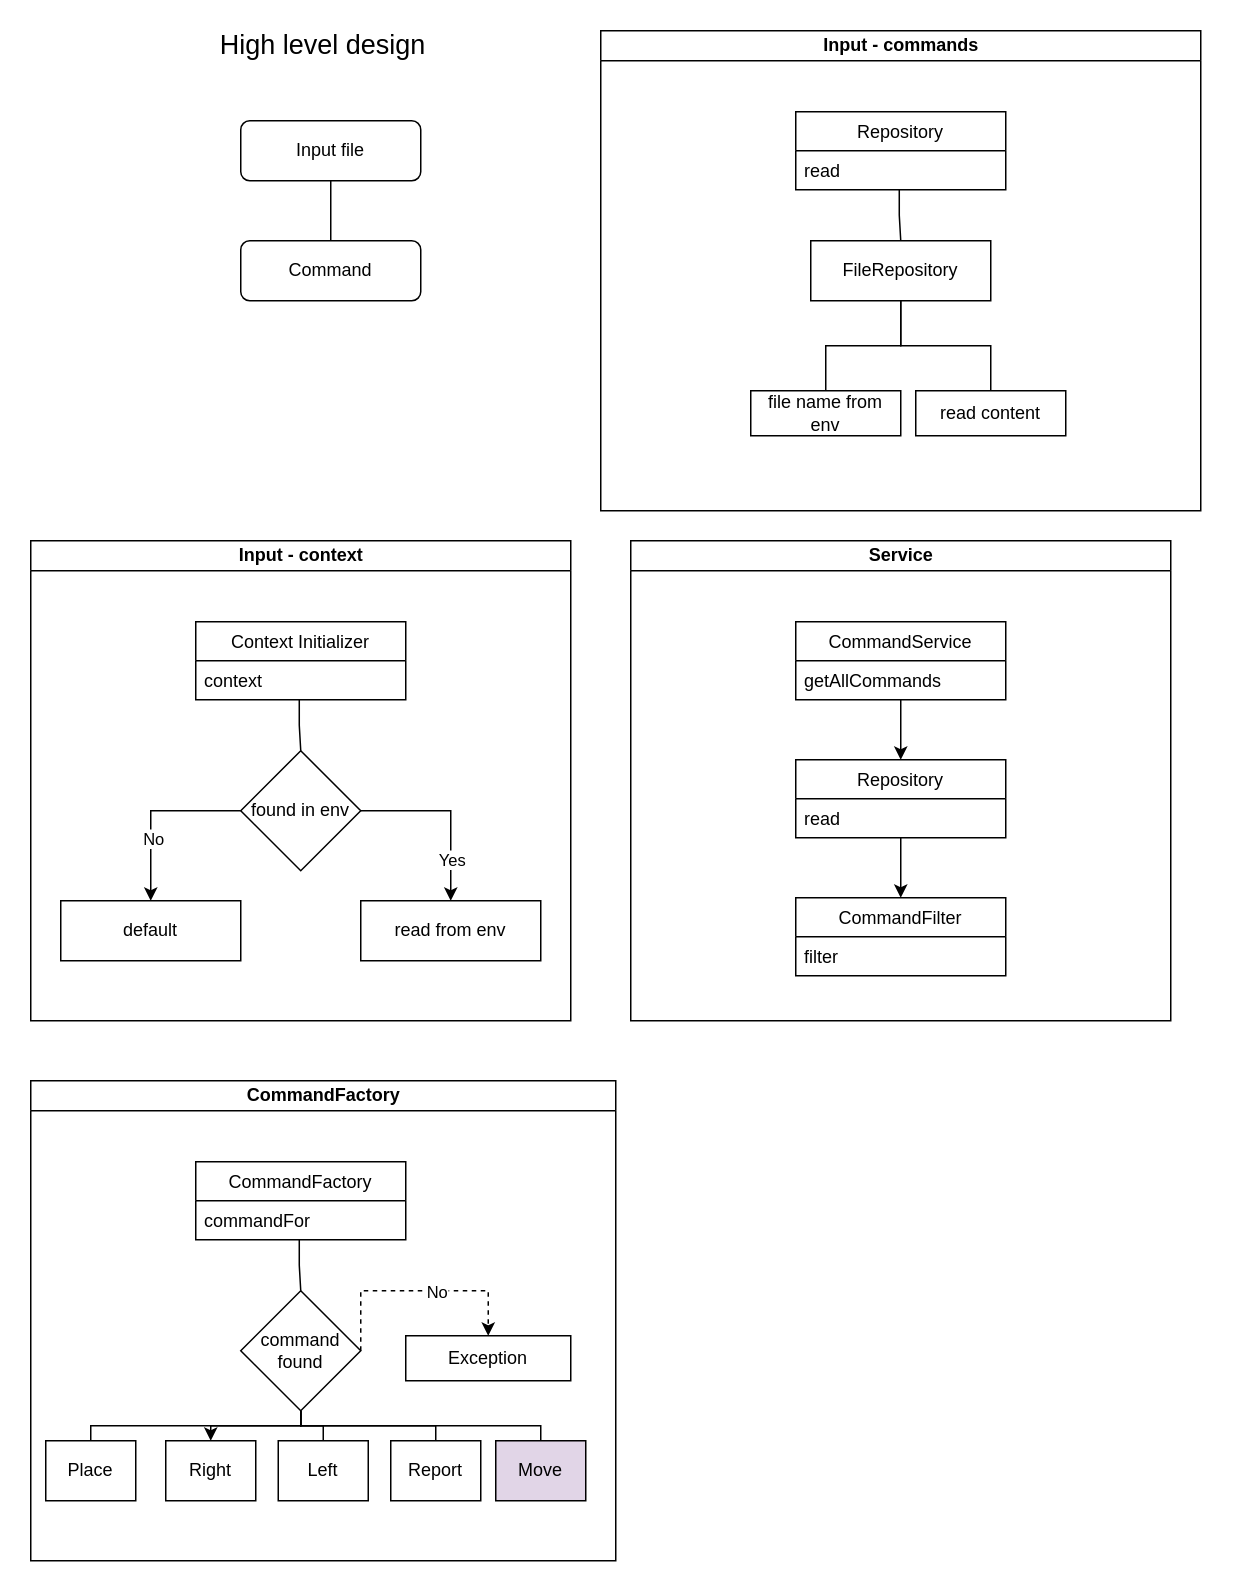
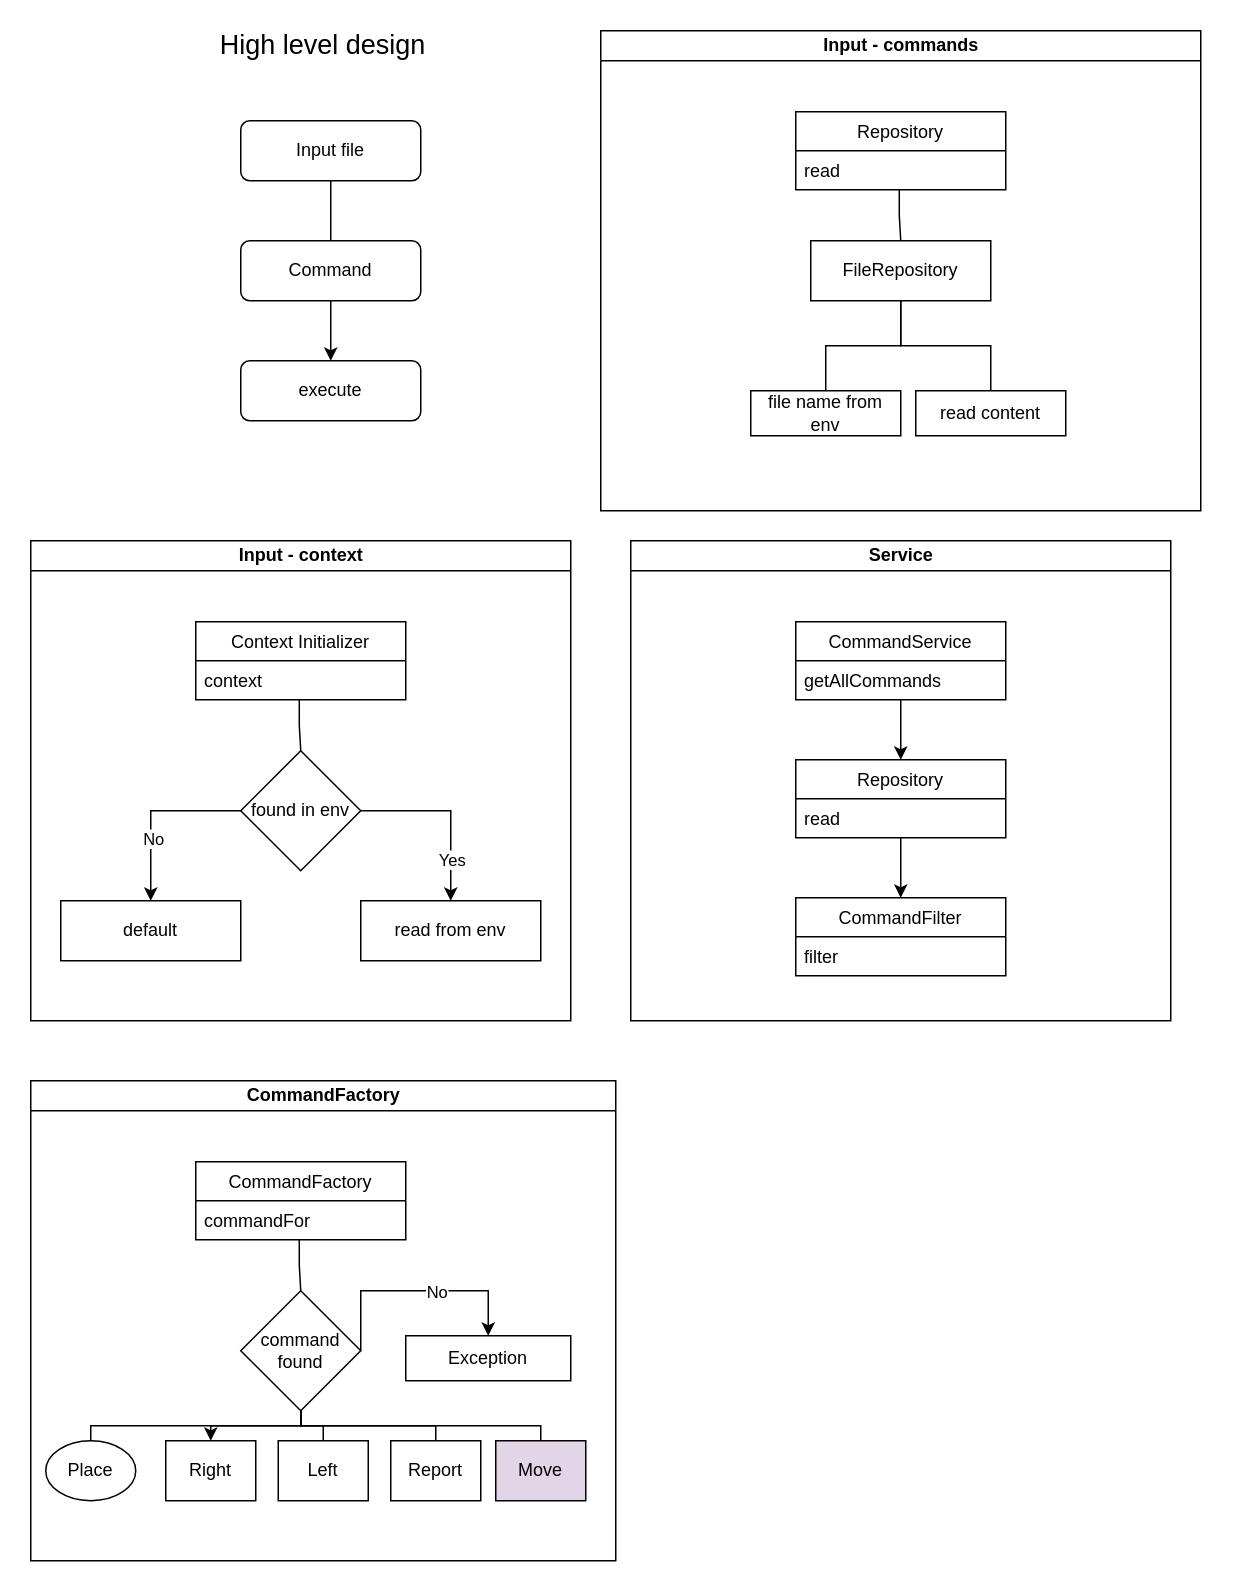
edge "Command" -> "execute": added
node "execute": added
edge "command found" -> "Exception": style dashed -> solid
node "Place": shape rectangle -> ellipse
